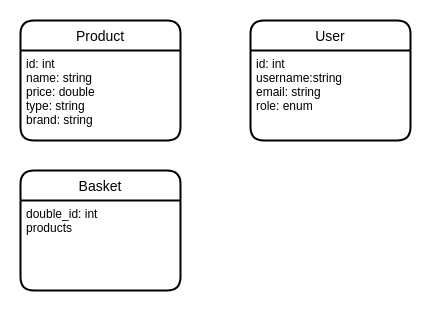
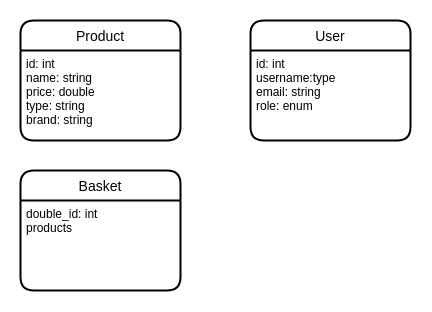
node "id: int username:string email: string role: enum": label "id: int username:string email: string role: enum" -> "id: int username:type email: string role: enum"
